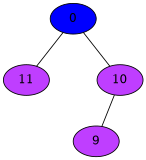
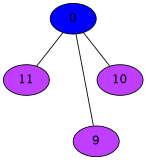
edge "10" -- "9": now "0" -- "9"
